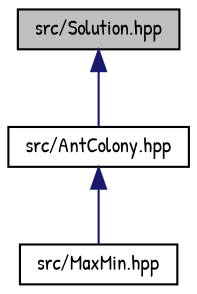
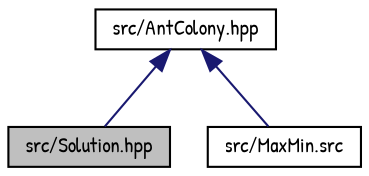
edge "src/AntColony.hpp" -> "src/Solution.hpp": reversed
node "src/MaxMin.hpp": label "src/MaxMin.hpp" -> "src/MaxMin.src"
